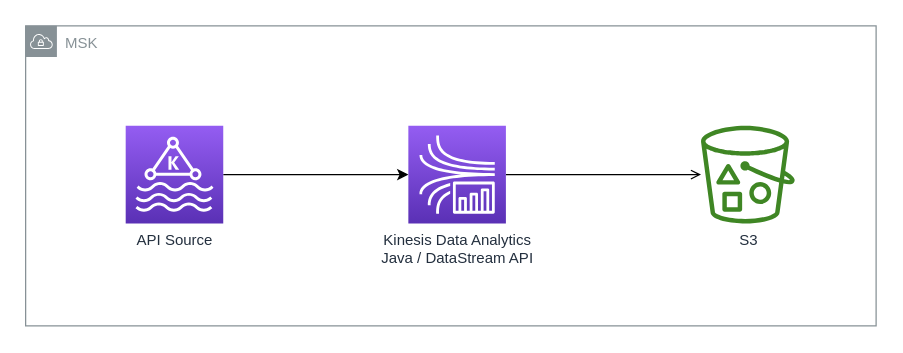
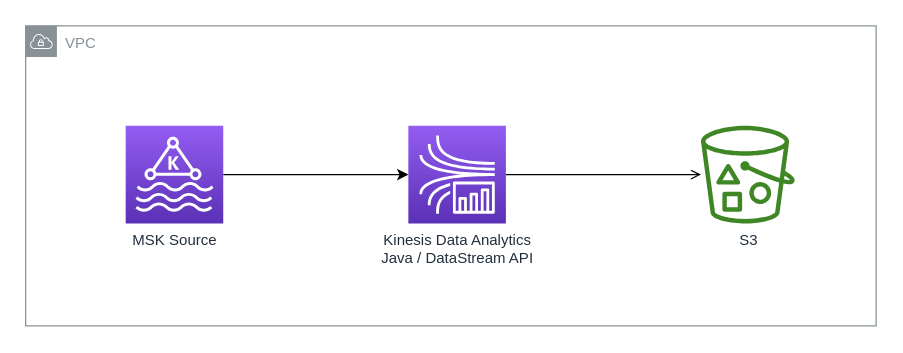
node "MSK": label "MSK" -> "VPC"
node "API Source": label "API Source" -> "MSK Source"
